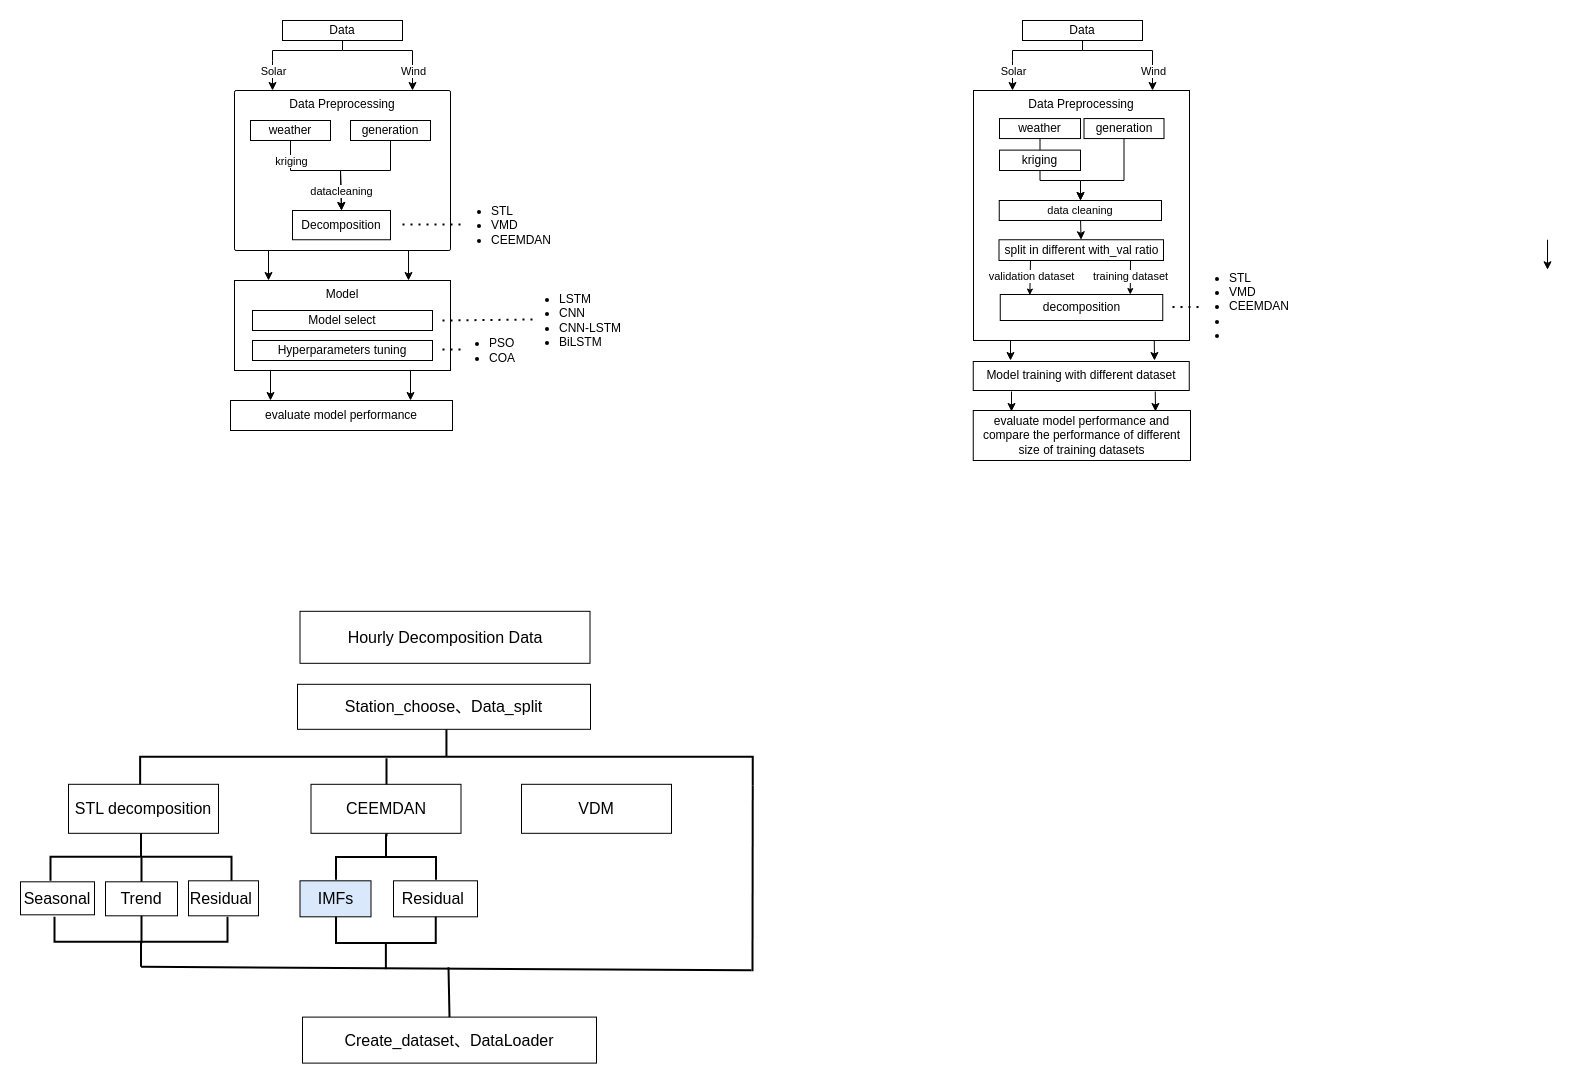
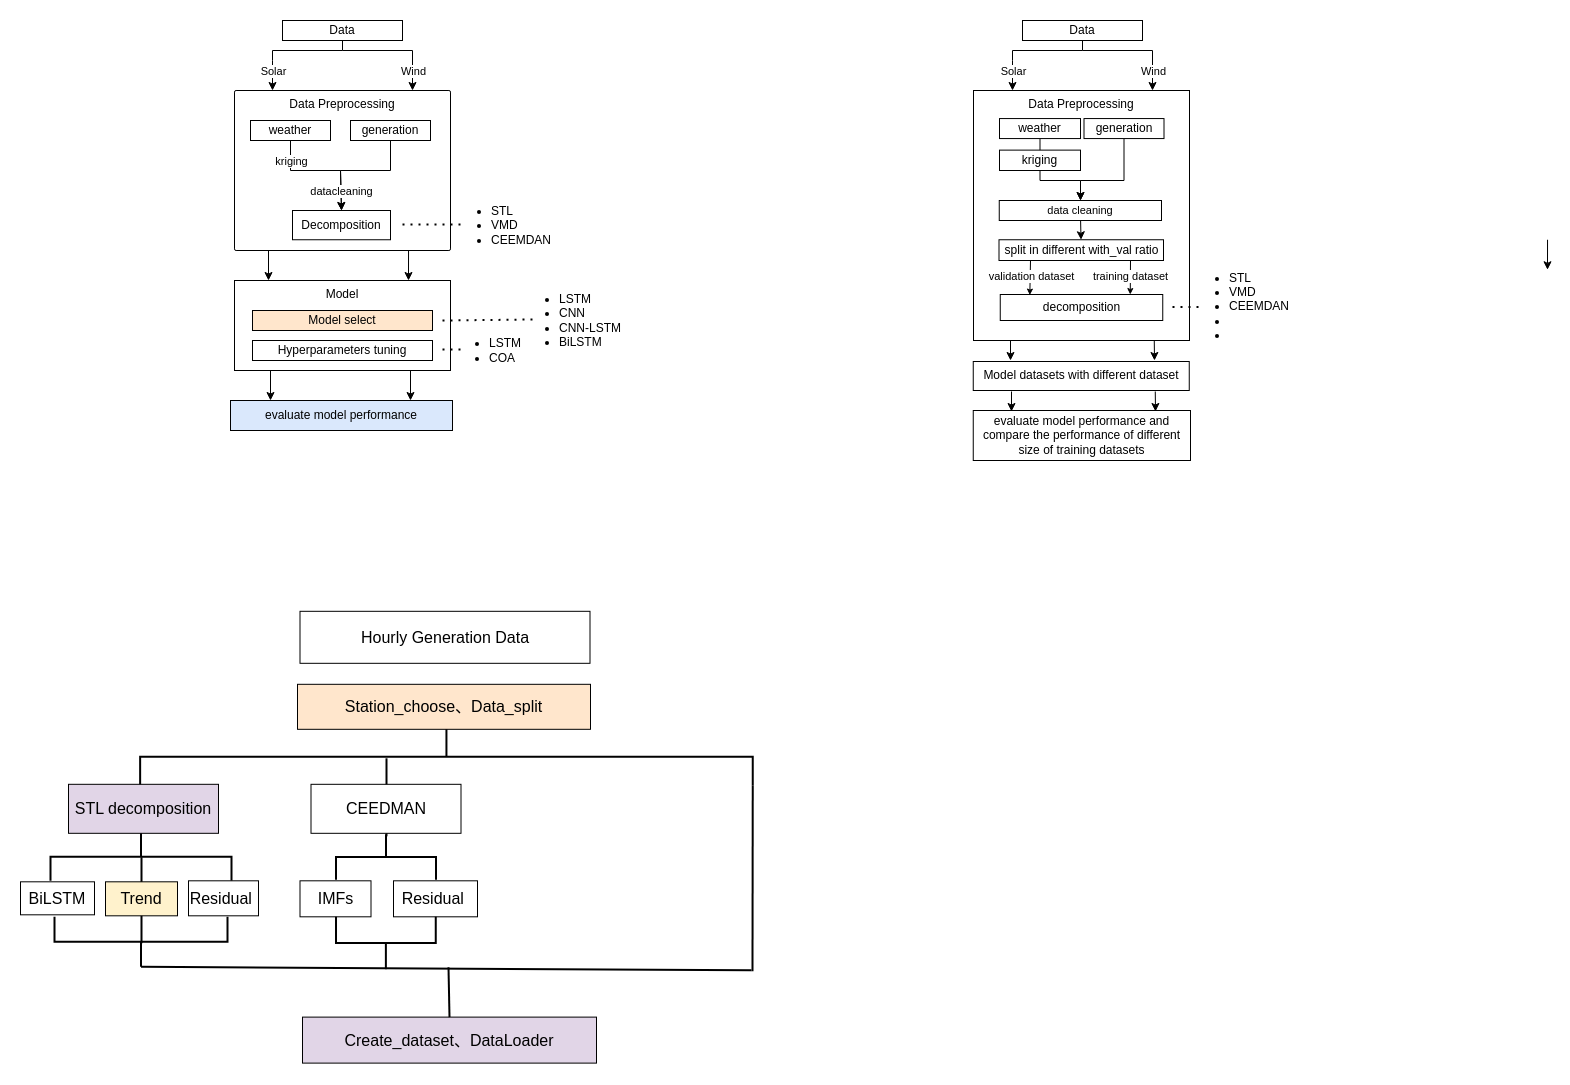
node "Model select": fillcolor #ffffff -> #ffe6cc
node "PSO COA": label "PSO COA" -> "LSTM COA"
node "Model training with different dataset": label "Model training with different dataset" -> "Model datasets with different dataset"
node "evaluate model performance": fillcolor #ffffff -> #dae8fc
node "Hourly Decomposition Data": label "Hourly Decomposition Data" -> "Hourly Generation Data"
node "Station_choose、Data_split": fillcolor #ffffff -> #ffe6cc
node "STL decomposition": fillcolor #ffffff -> #e1d5e7
node "CEEMDAN": label "CEEMDAN" -> "CEEDMAN"
node "VDM": removed
node "Seasonal": label "Seasonal" -> "BiLSTM"
node "Trend": fillcolor #ffffff -> #fff2cc
node "IMFs": fillcolor #dae8fc -> #ffffff
node "Create_dataset、DataLoader": fillcolor #ffffff -> #e1d5e7
